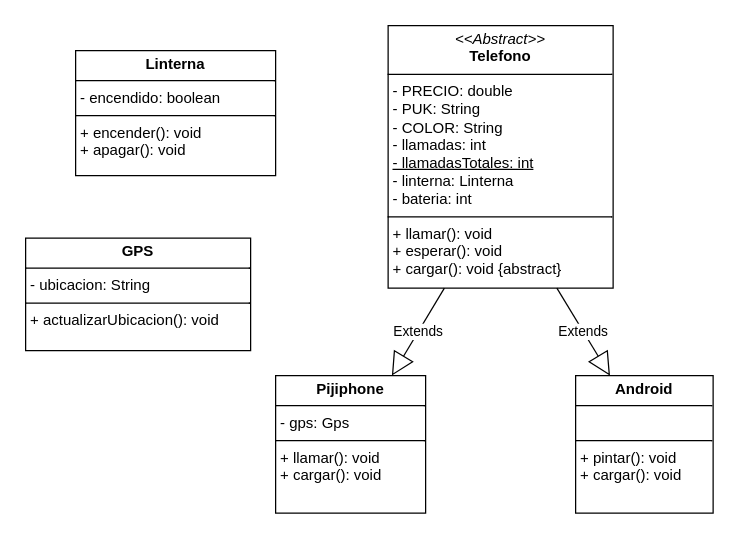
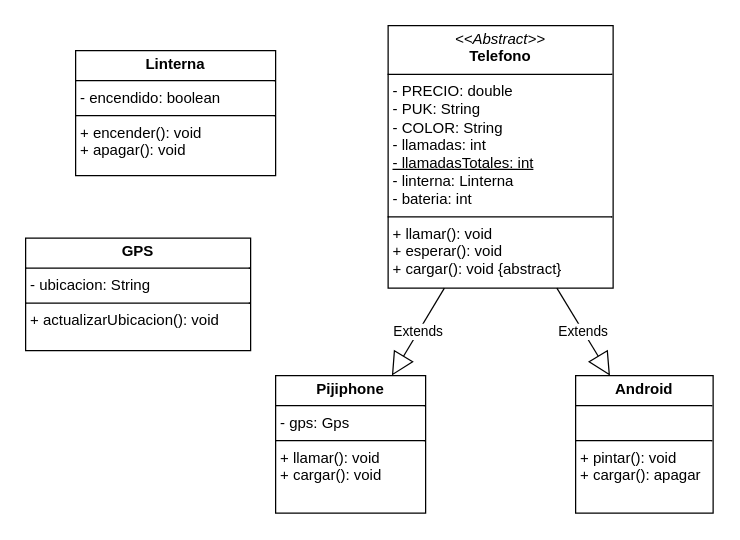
node "Android + pintar(): void + cargar(): void": label "Android + pintar(): void + cargar(): void" -> "Android + pintar(): void + cargar(): apagar"
